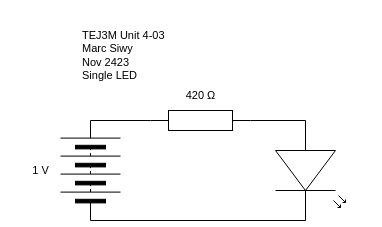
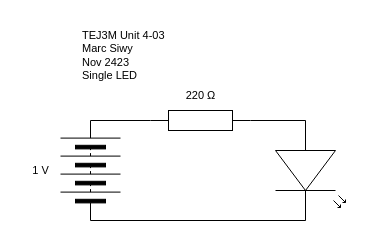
node "420 Ω": label "420 Ω" -> "220 Ω"
